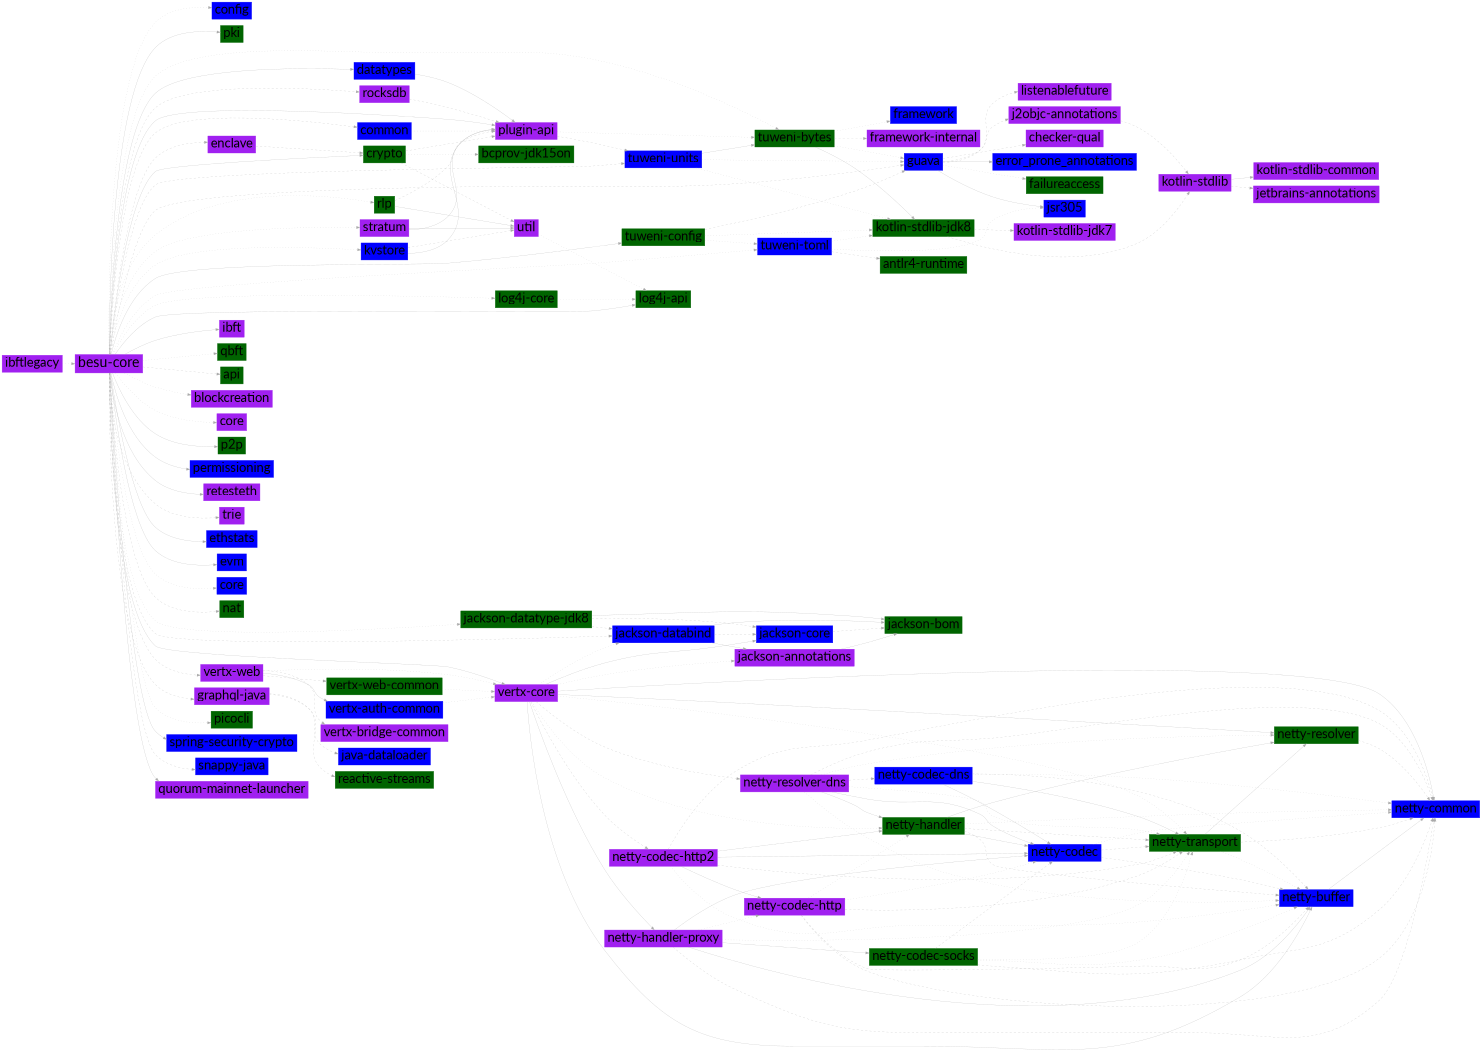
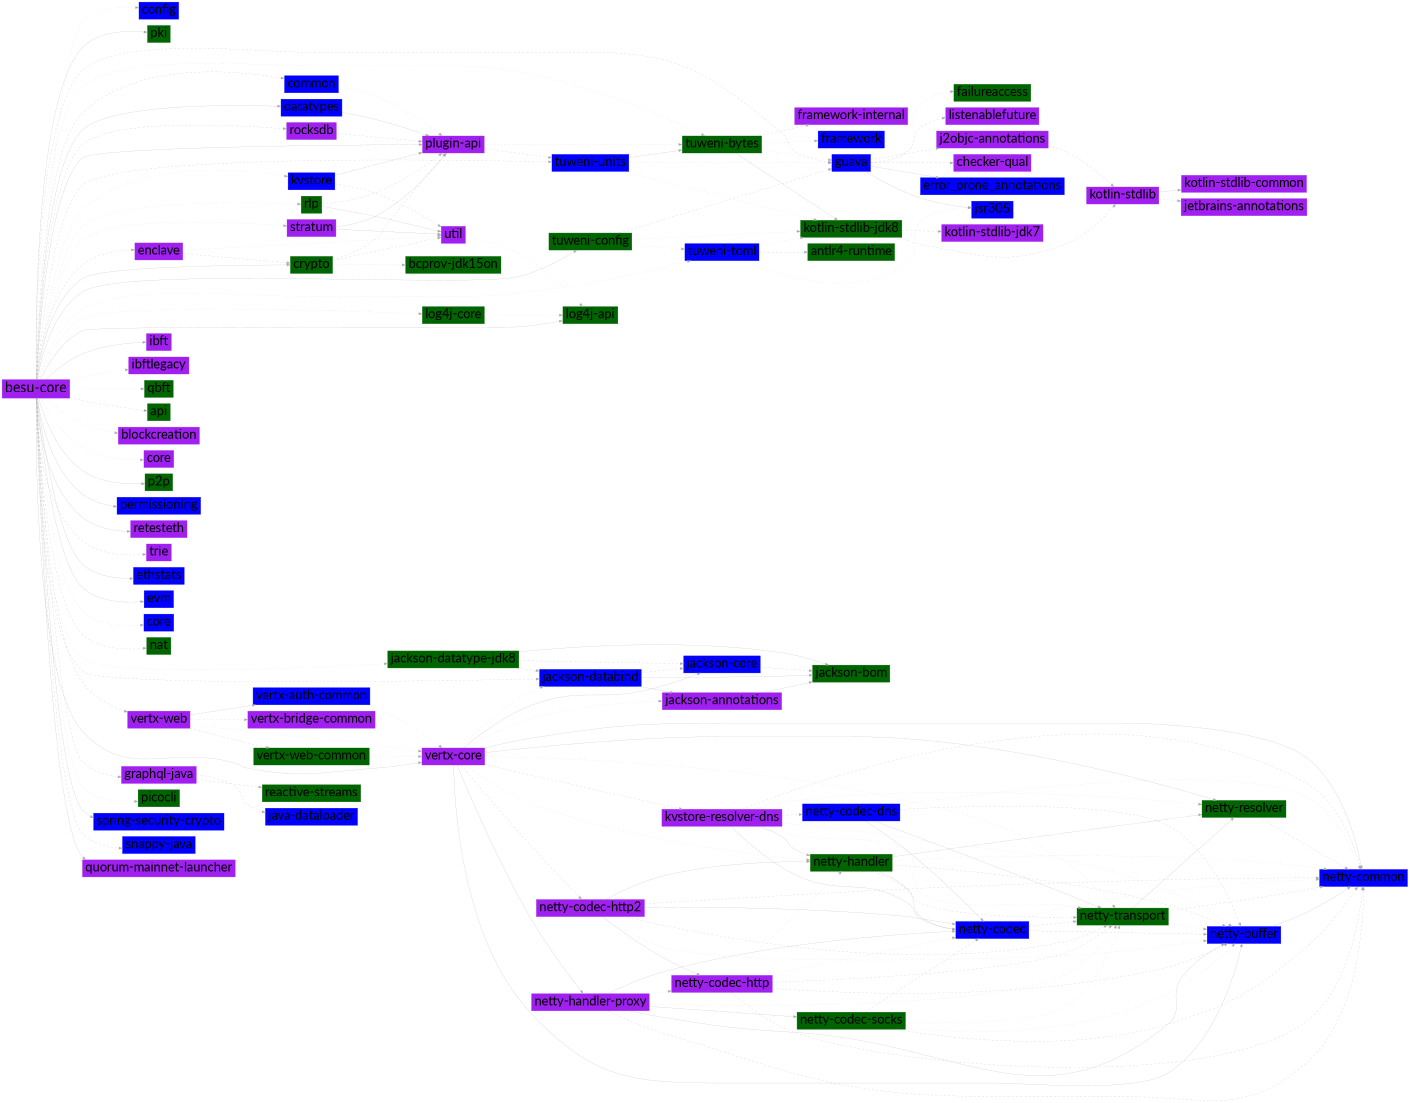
edge "enclave" -> "util": added
edge "ibftlegacy" -> "besu-core": reversed
node "netty-resolver-dns": label "netty-resolver-dns" -> "kvstore-resolver-dns"
